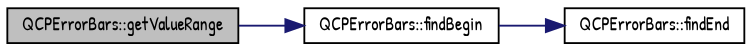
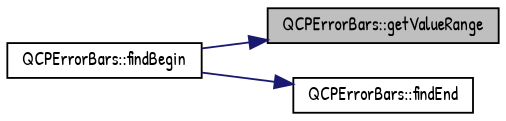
edge "QCPErrorBars::getValueRange" -> "QCPErrorBars::findBegin": reversed
